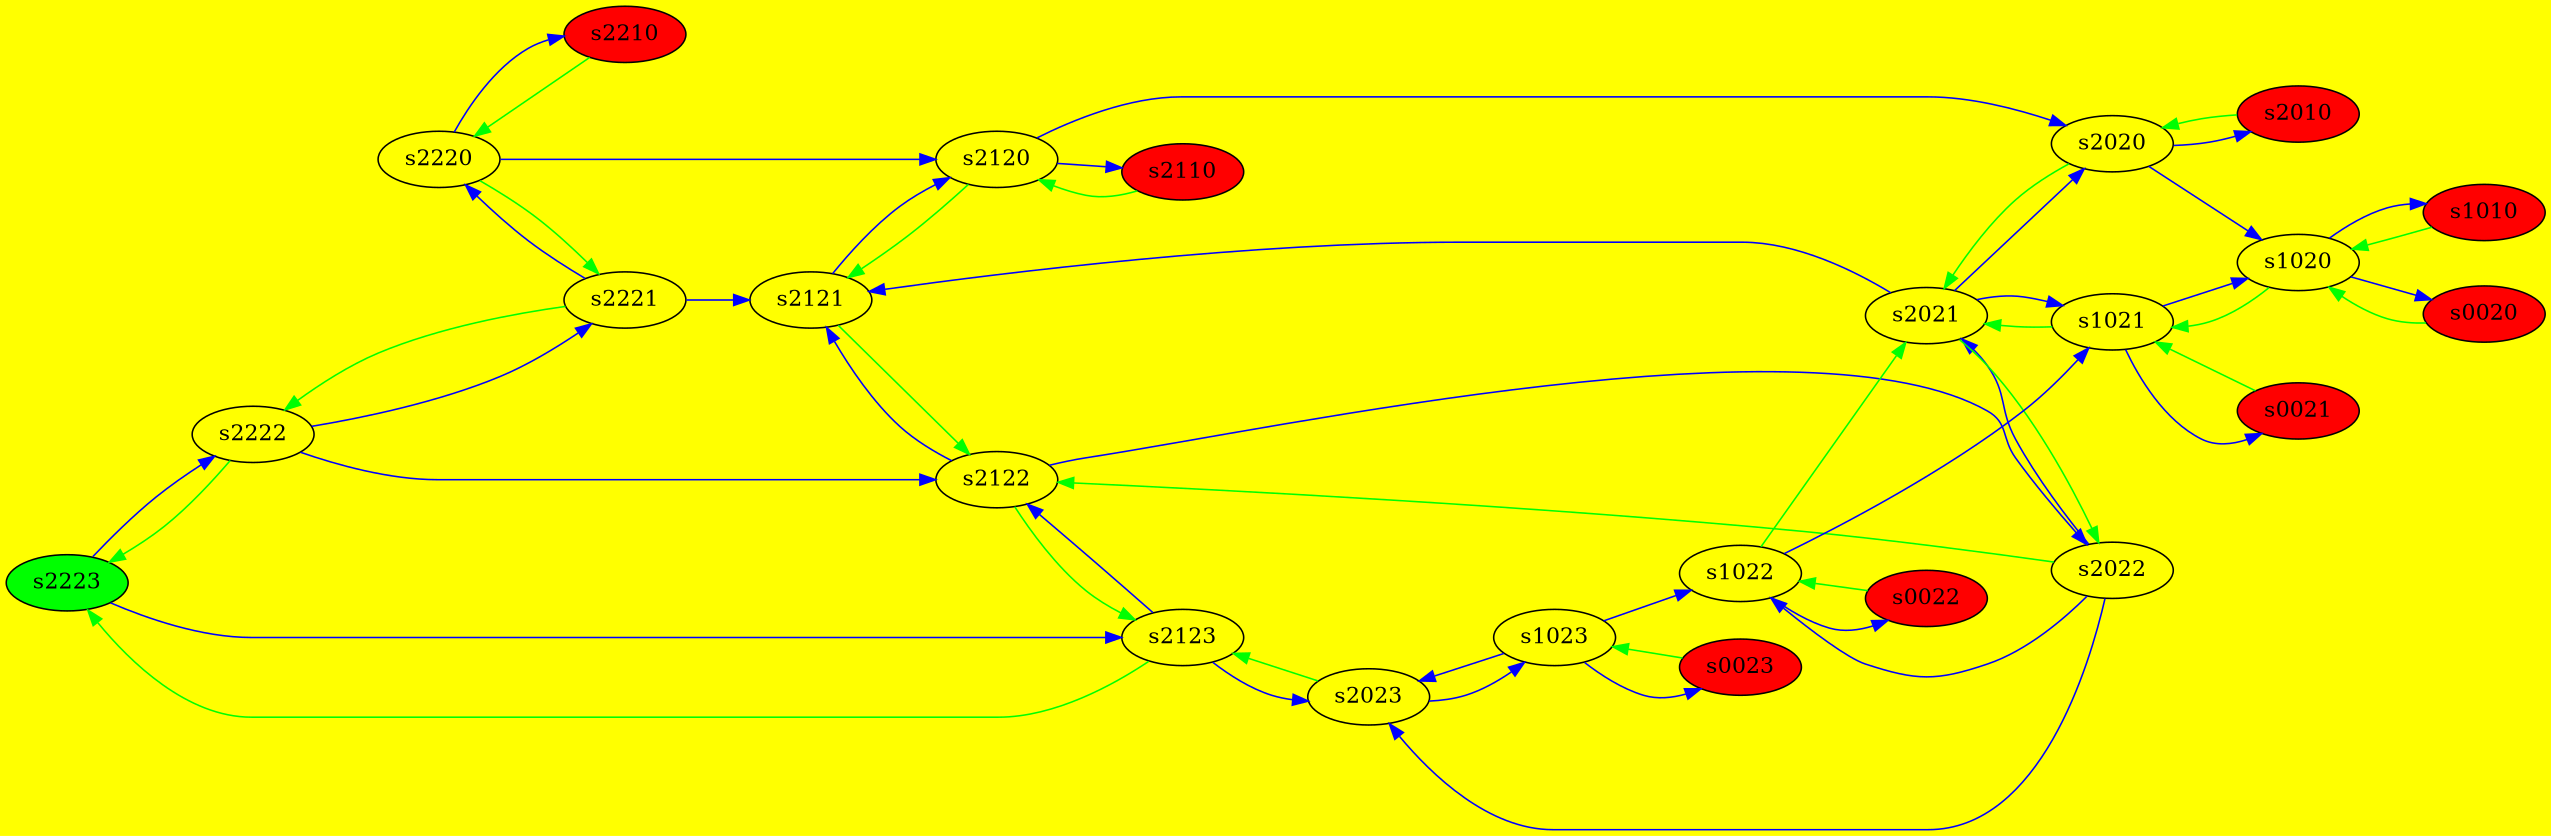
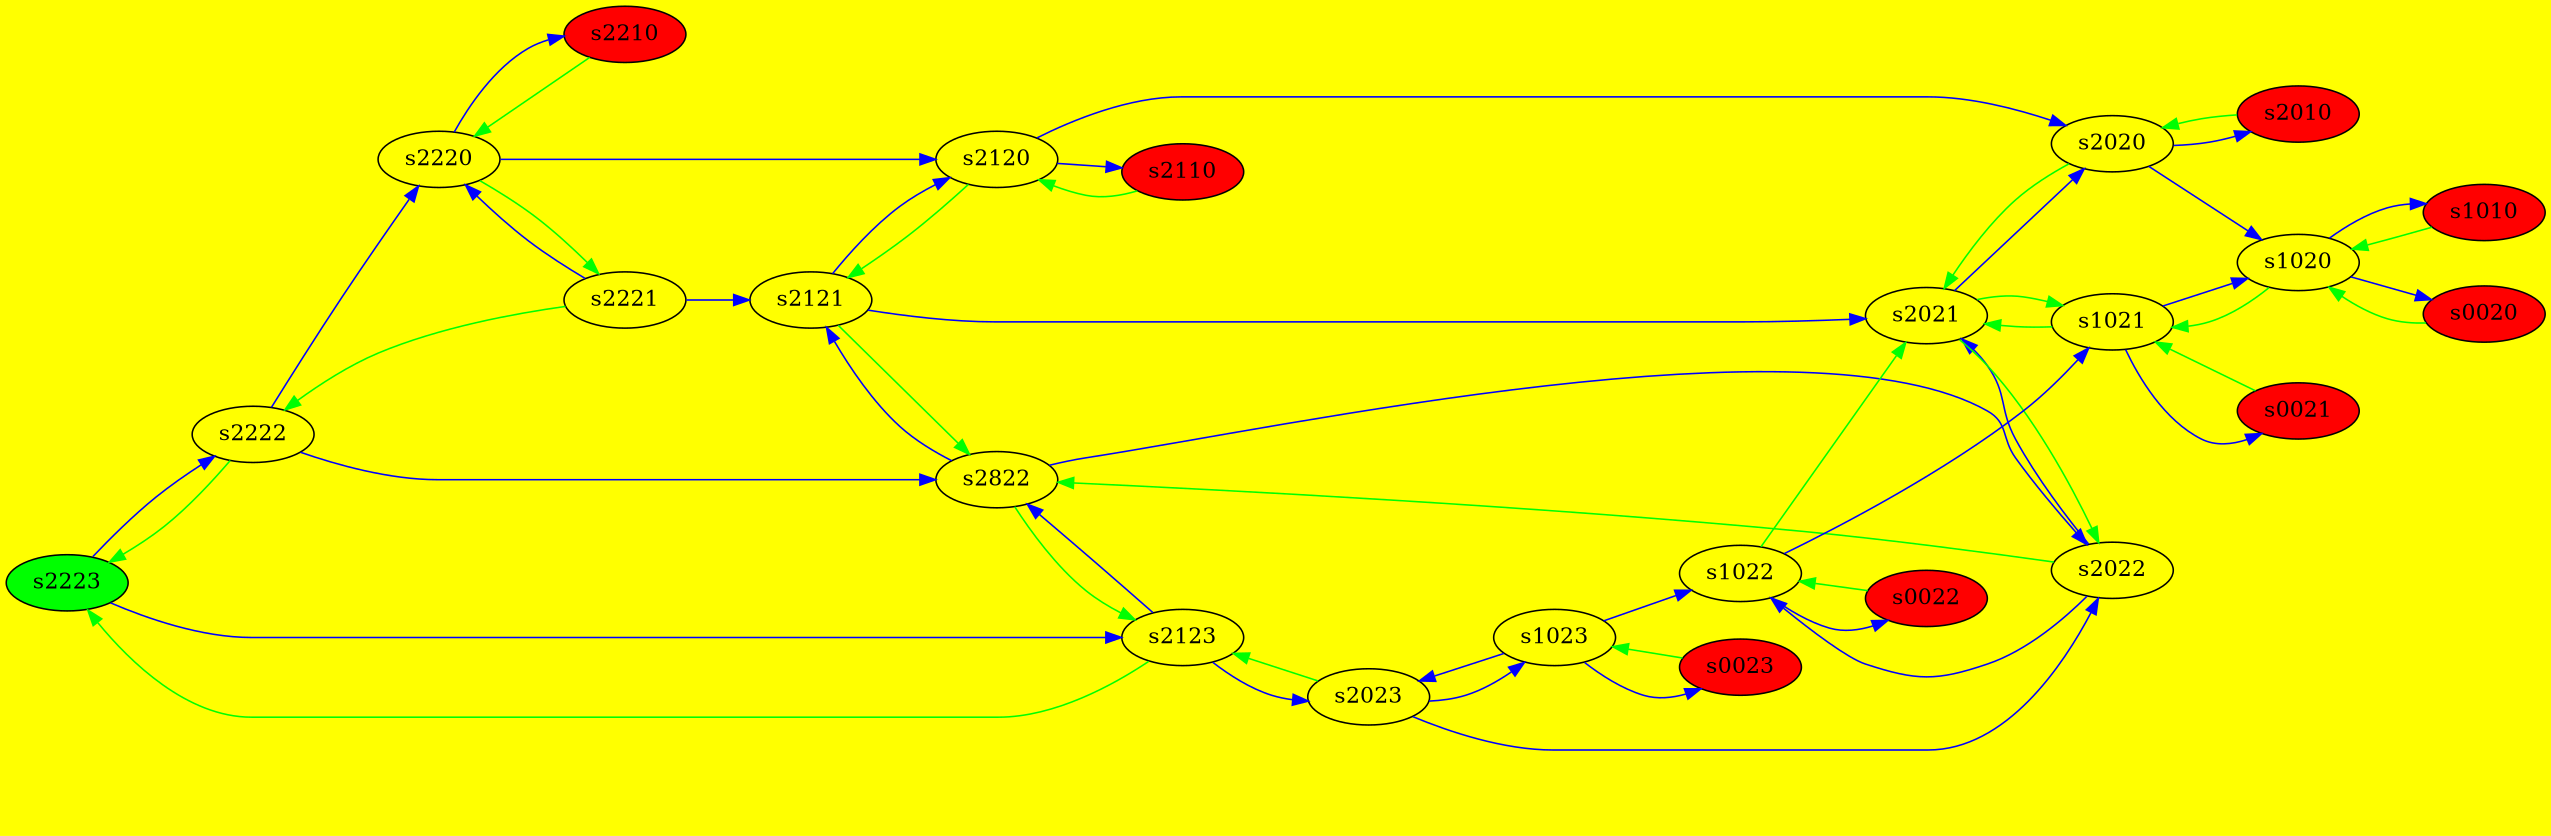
edge "s2021" -> "s2121": reversed
edge "s2021" -> "s1021": color blue -> green
edge "s2222" -> "s2221": now "s2222" -> "s2220"
node "s2122": label "s2122" -> "s2822"
edge "s2022" -> "s2023": reversed
